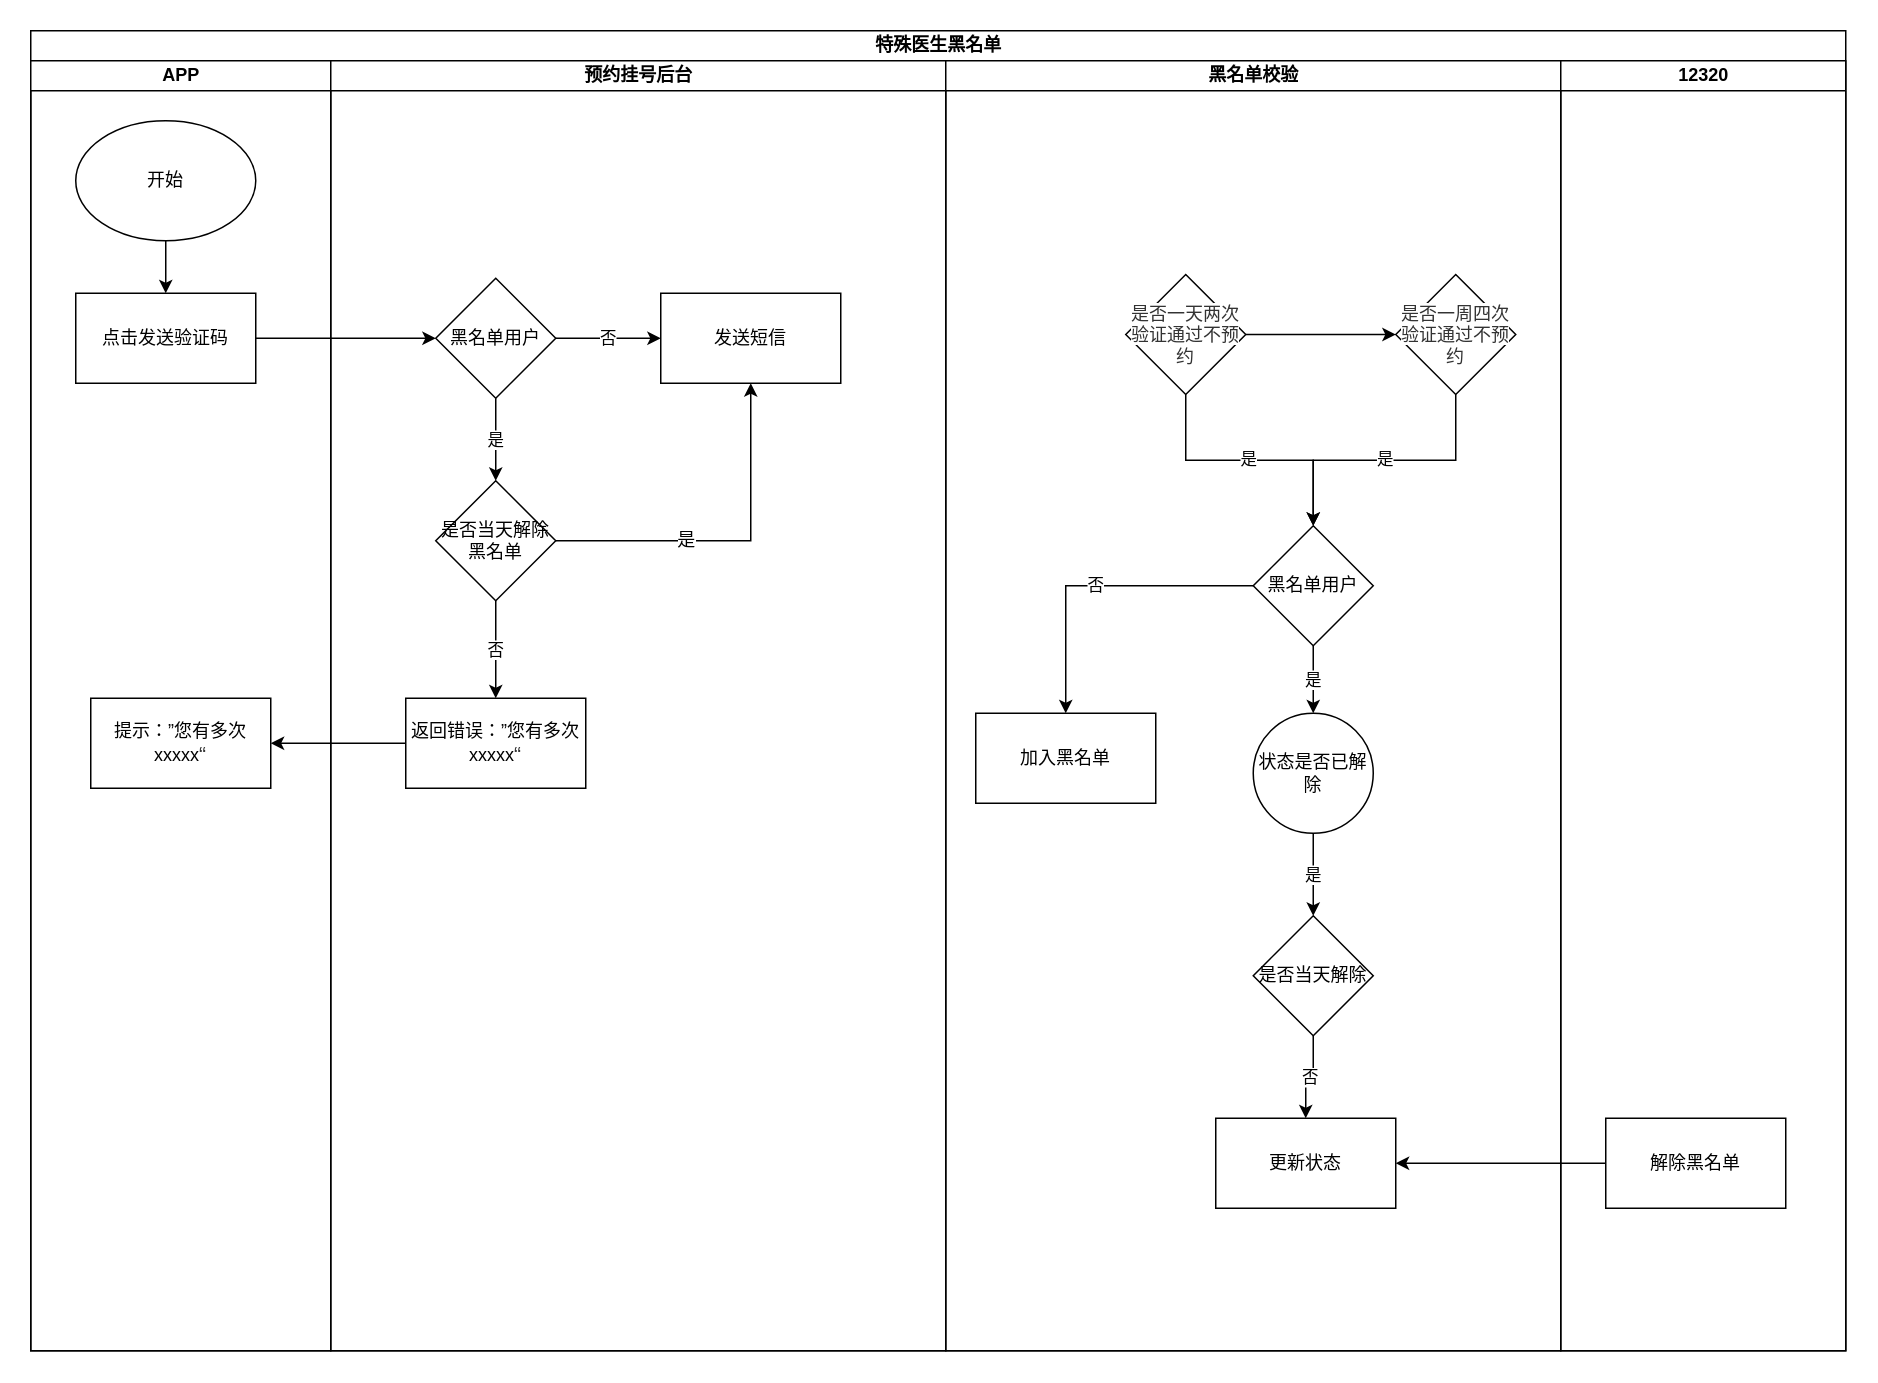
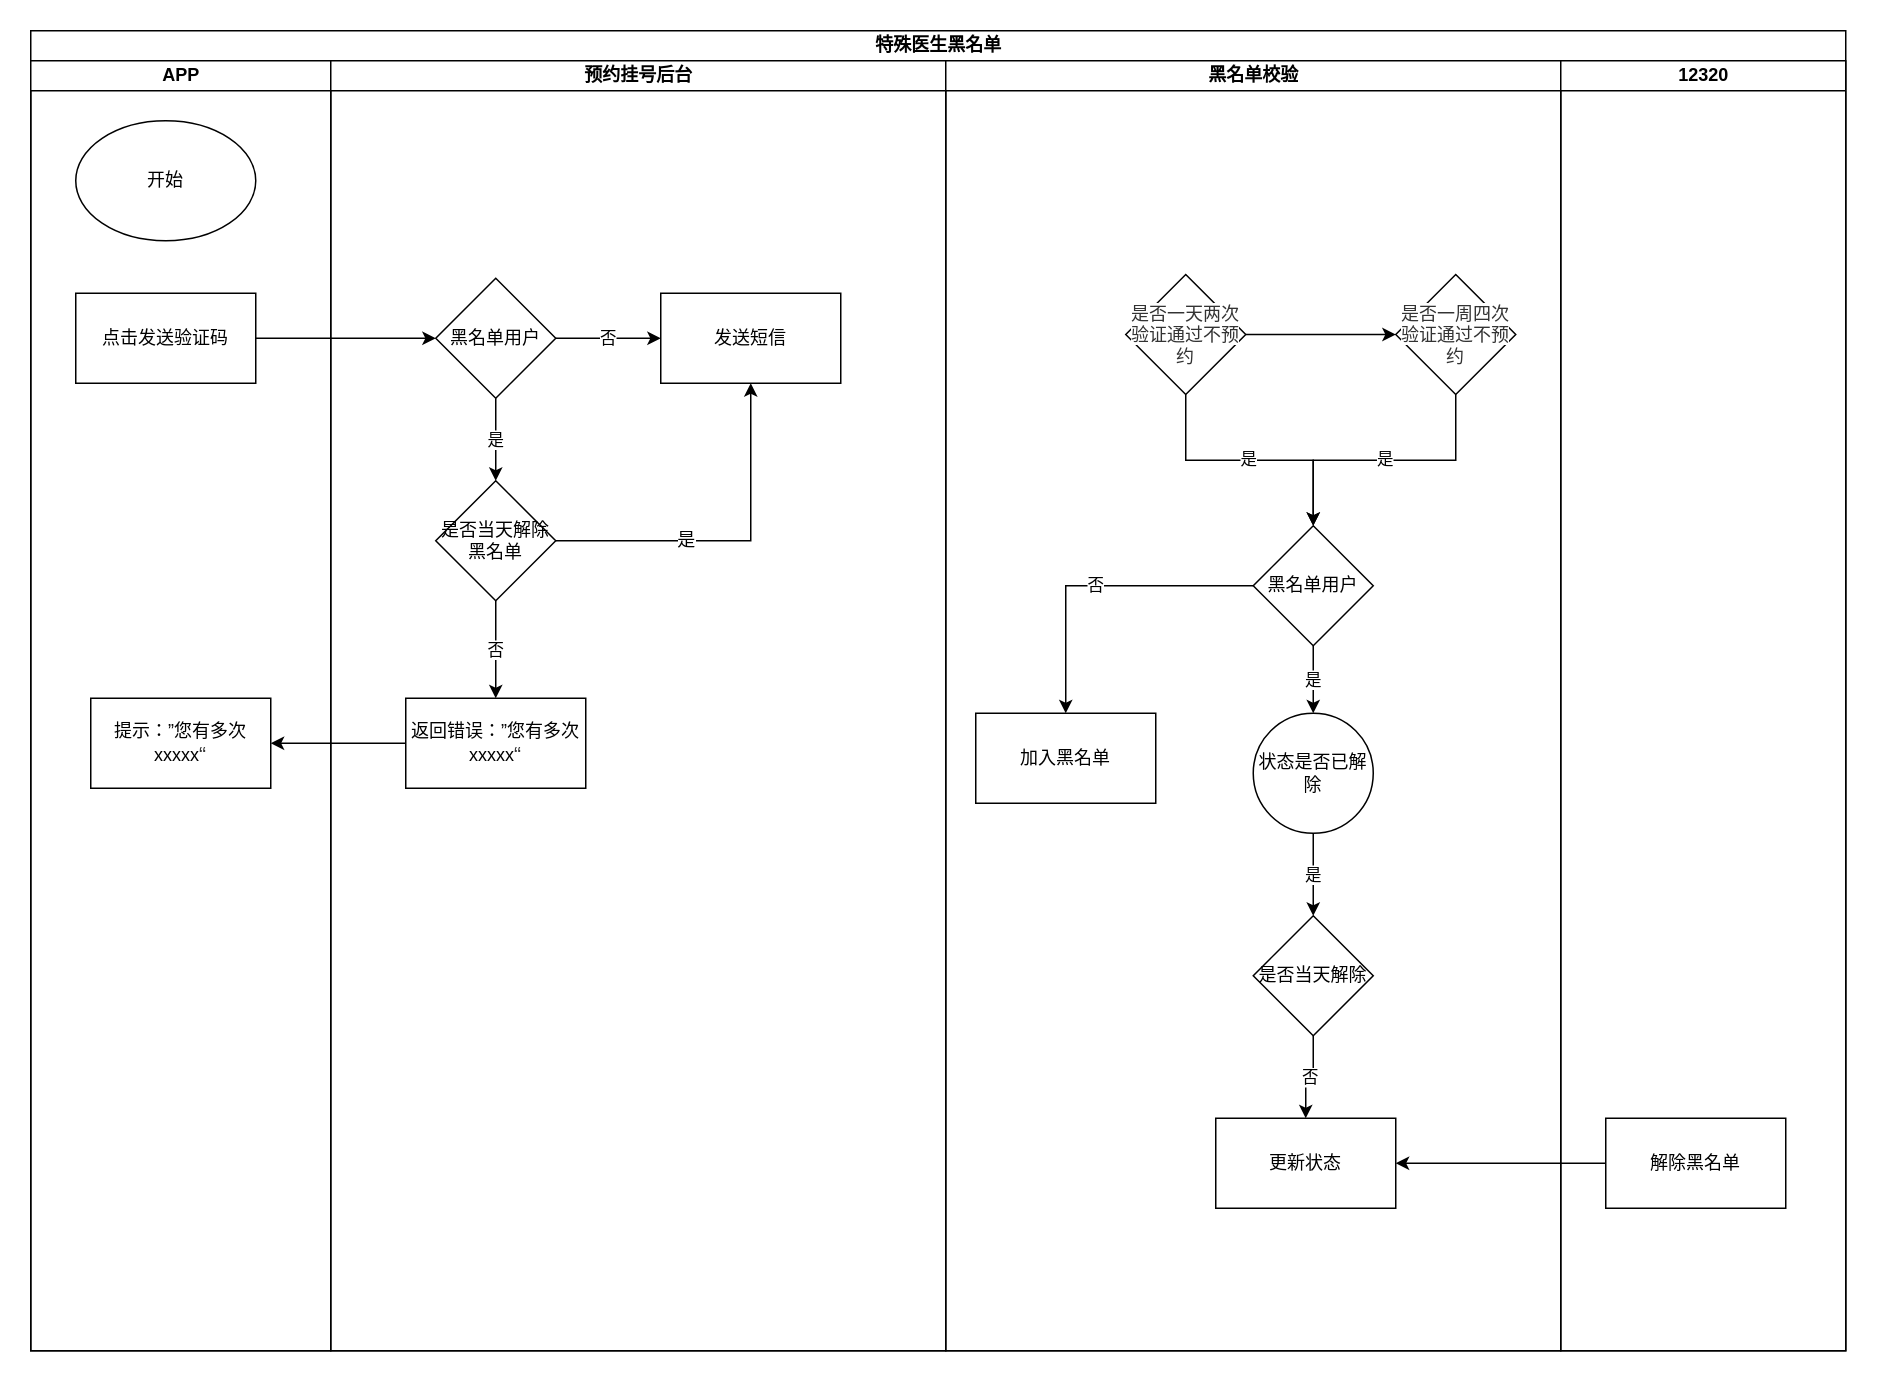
edge "开始" -> "点击发送验证码": removed
